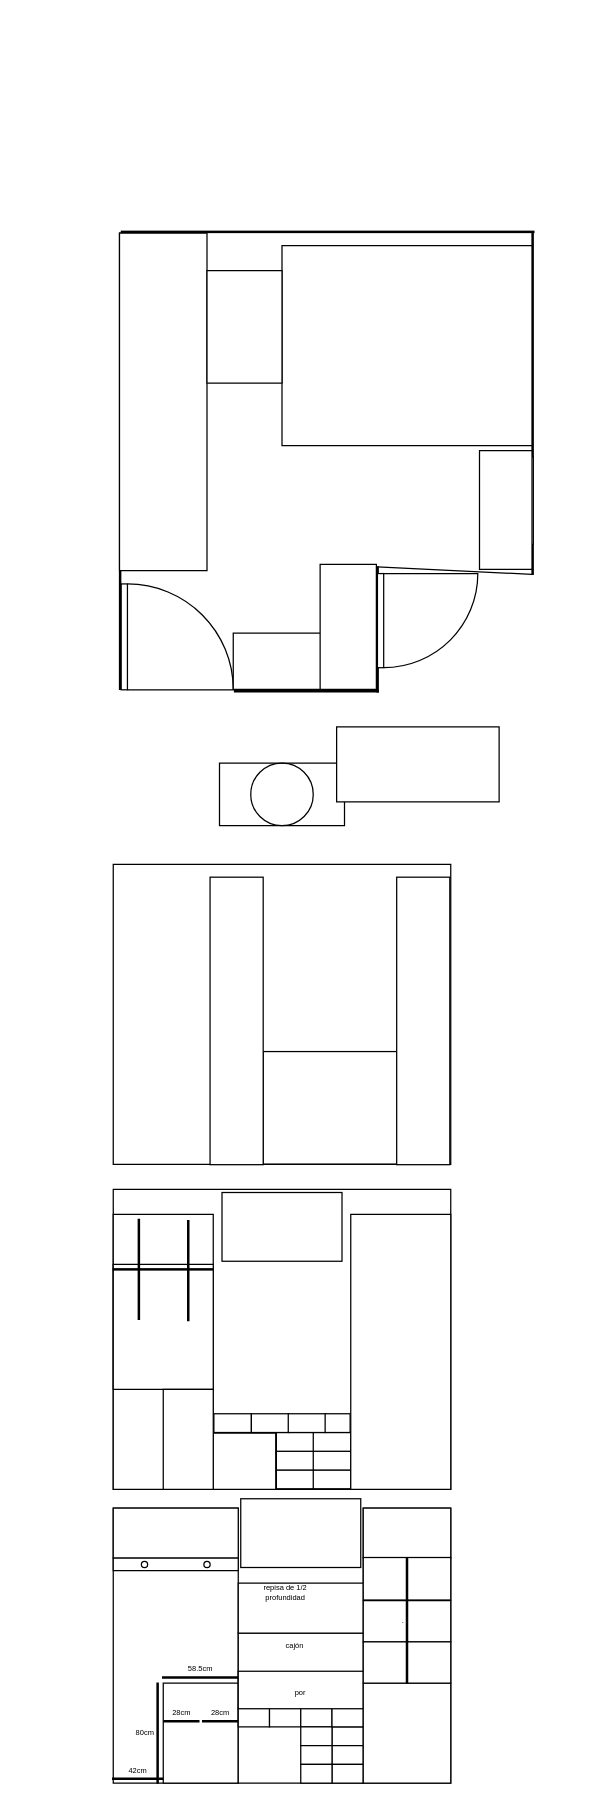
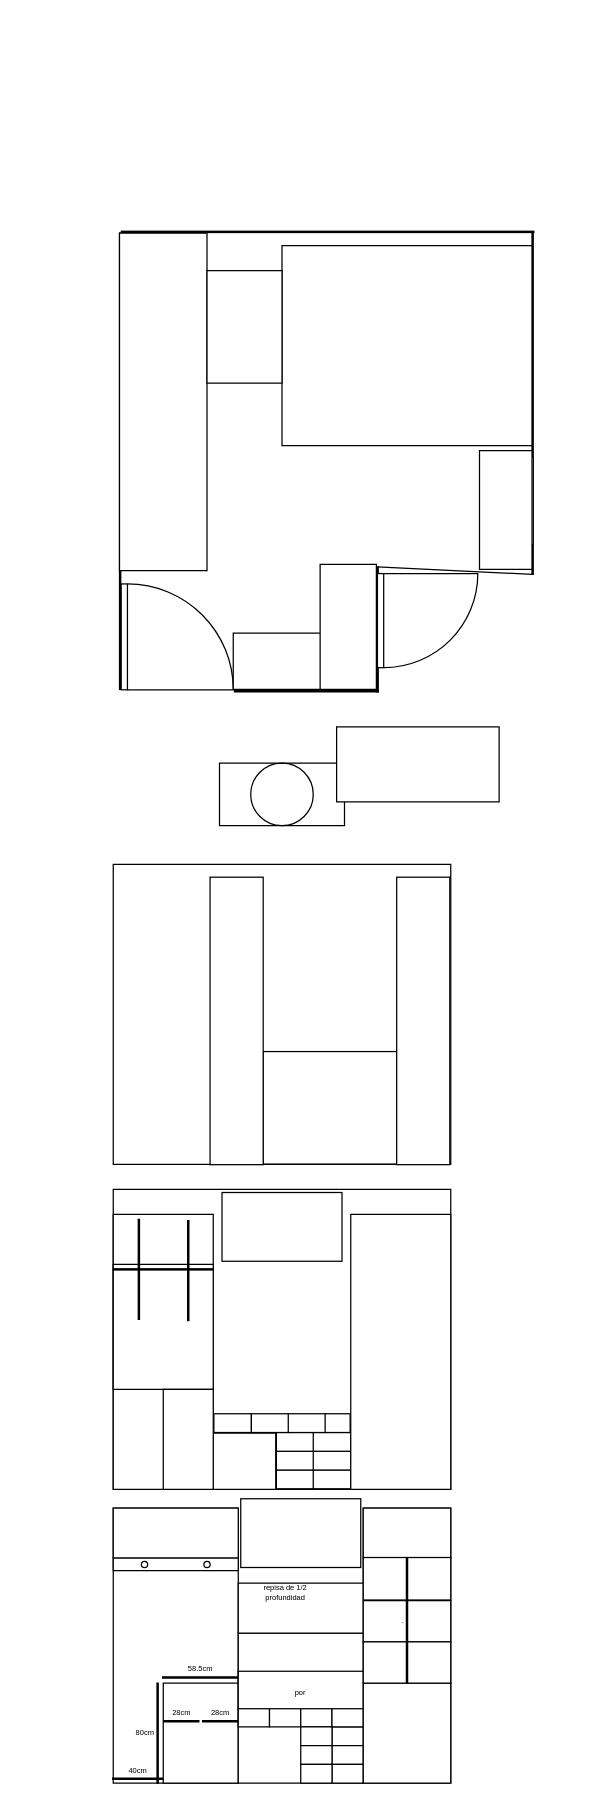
node "cajón": removed
node "42cm": label "42cm" -> "40cm"
